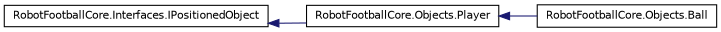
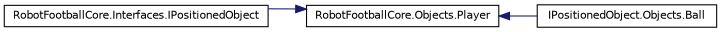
node "RobotFootballCore.Objects.Ball": label "RobotFootballCore.Objects.Ball" -> "IPositionedObject.Objects.Ball"
edge "RobotFootballCore.Objects.Player" -> "RobotFootballCore.Interfaces.IPositionedObject": reversed
